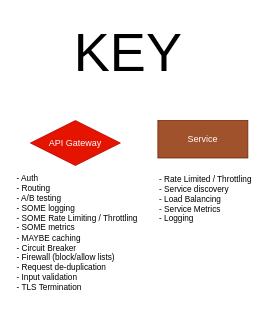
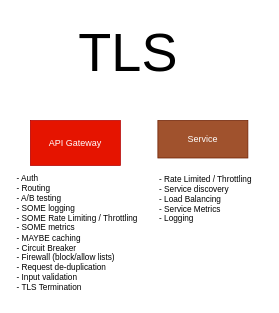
node "KEY": label "KEY" -> "TLS"
node "API Gateway": shape diamond -> rectangle
